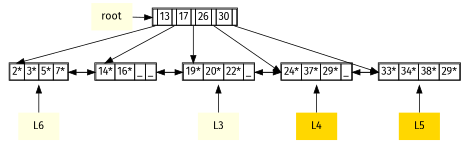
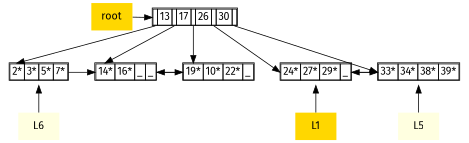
node "root": fillcolor lightyellow -> gold
edge "14*" -> "2*": removed
node "19*": text "20*" -> "10*"
edge "19*" -> "24*": removed
edge "24*" -> "19*": removed
node "24*": text "37*" -> "27*"
node "33*": text "29*" -> "39*"
node "L3": removed
node "L4": label "L4" -> "L1"
node "L5": fillcolor gold -> lightyellow
